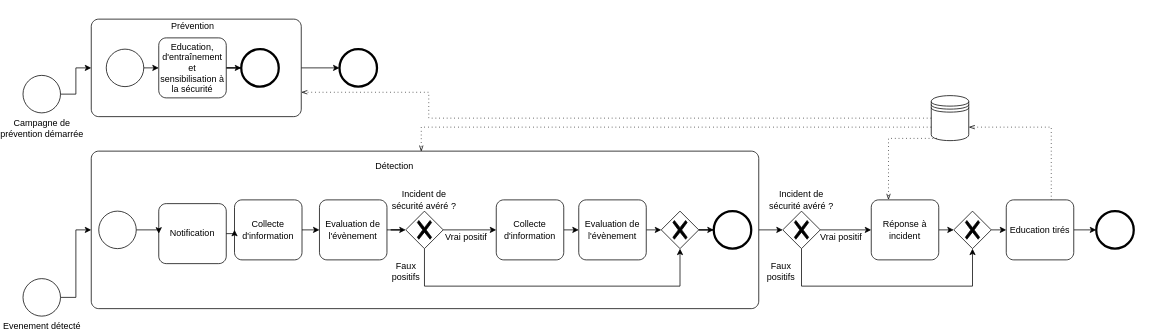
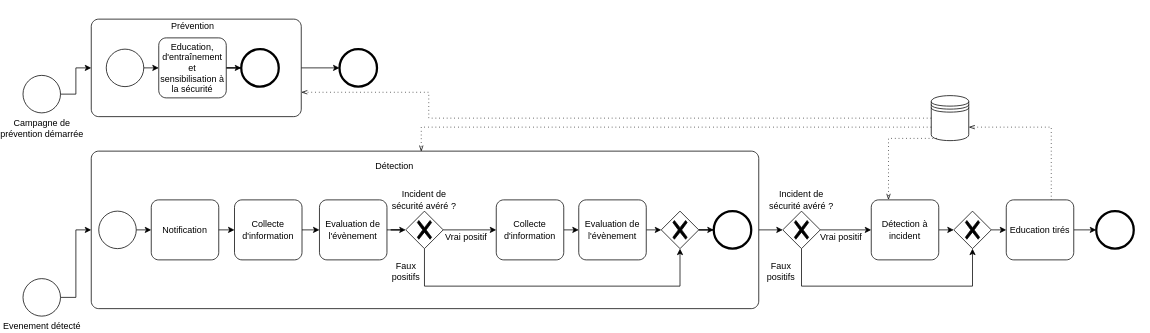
node "Réponse à incident": label "Réponse à incident" -> "Détection à incident"
node "Notification": moved (192, 234) -> (185, 230)
